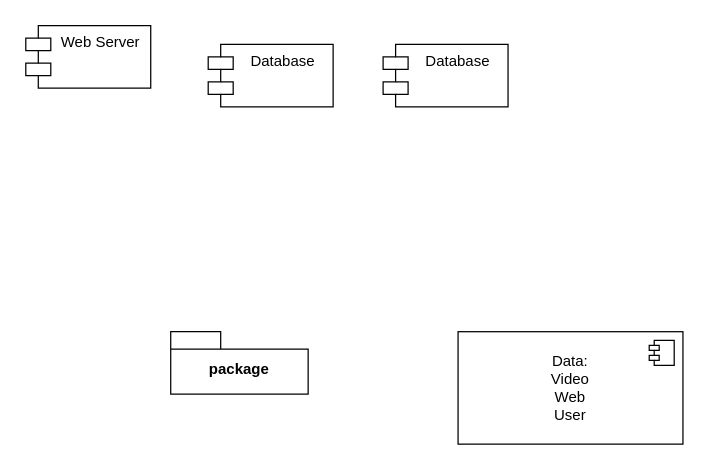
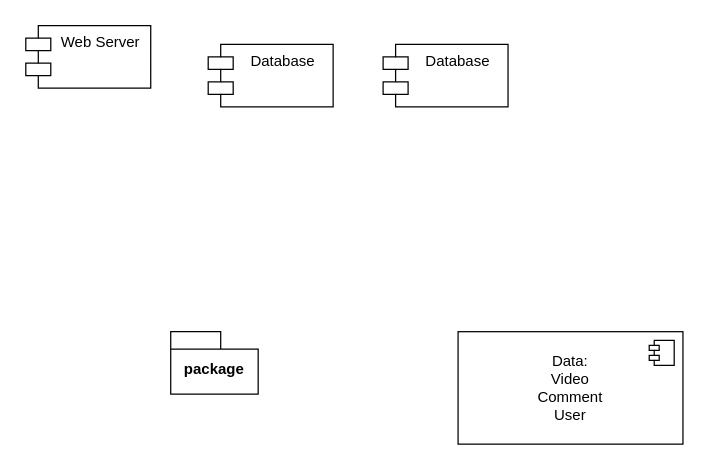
node "package": size 138x63 -> 88x63
node "Data: Video Web User": label "Data: Video Web User" -> "Data: Video Comment User"
